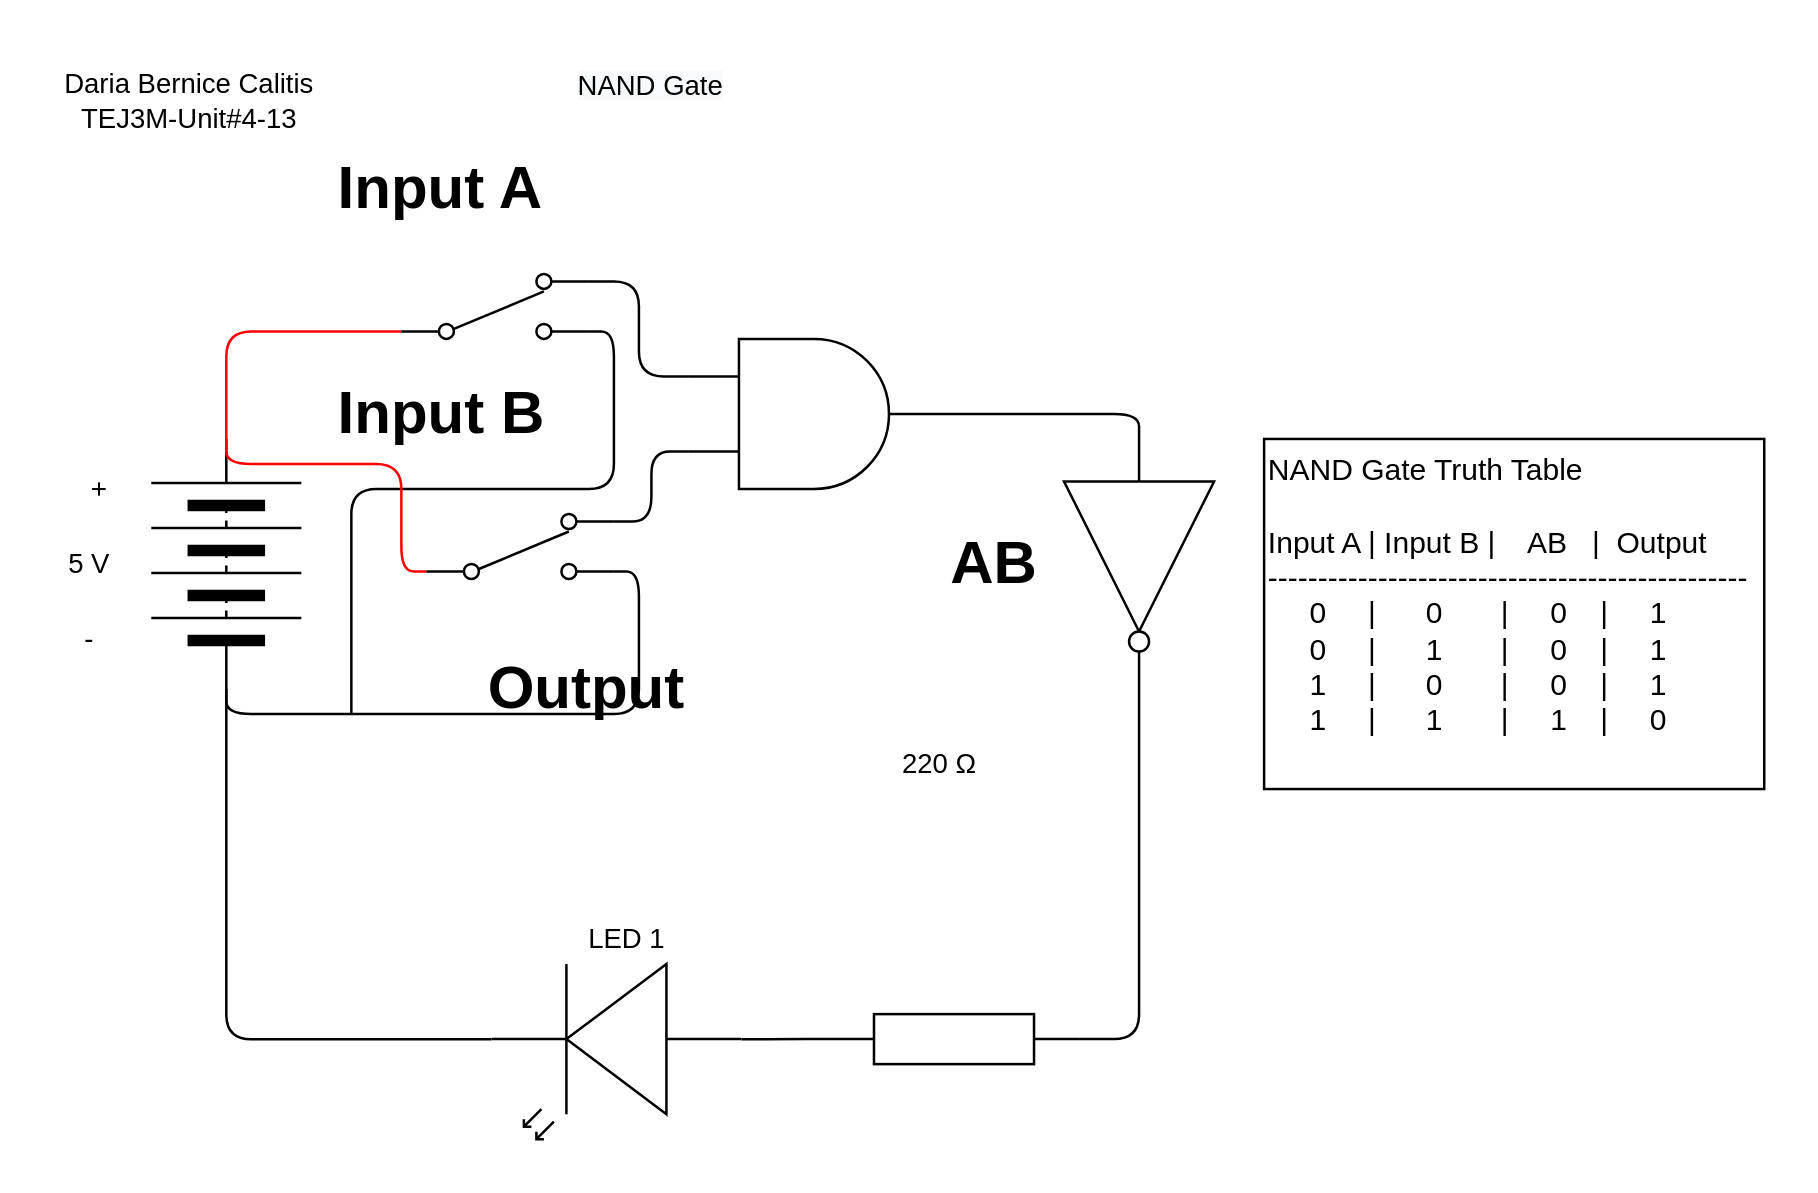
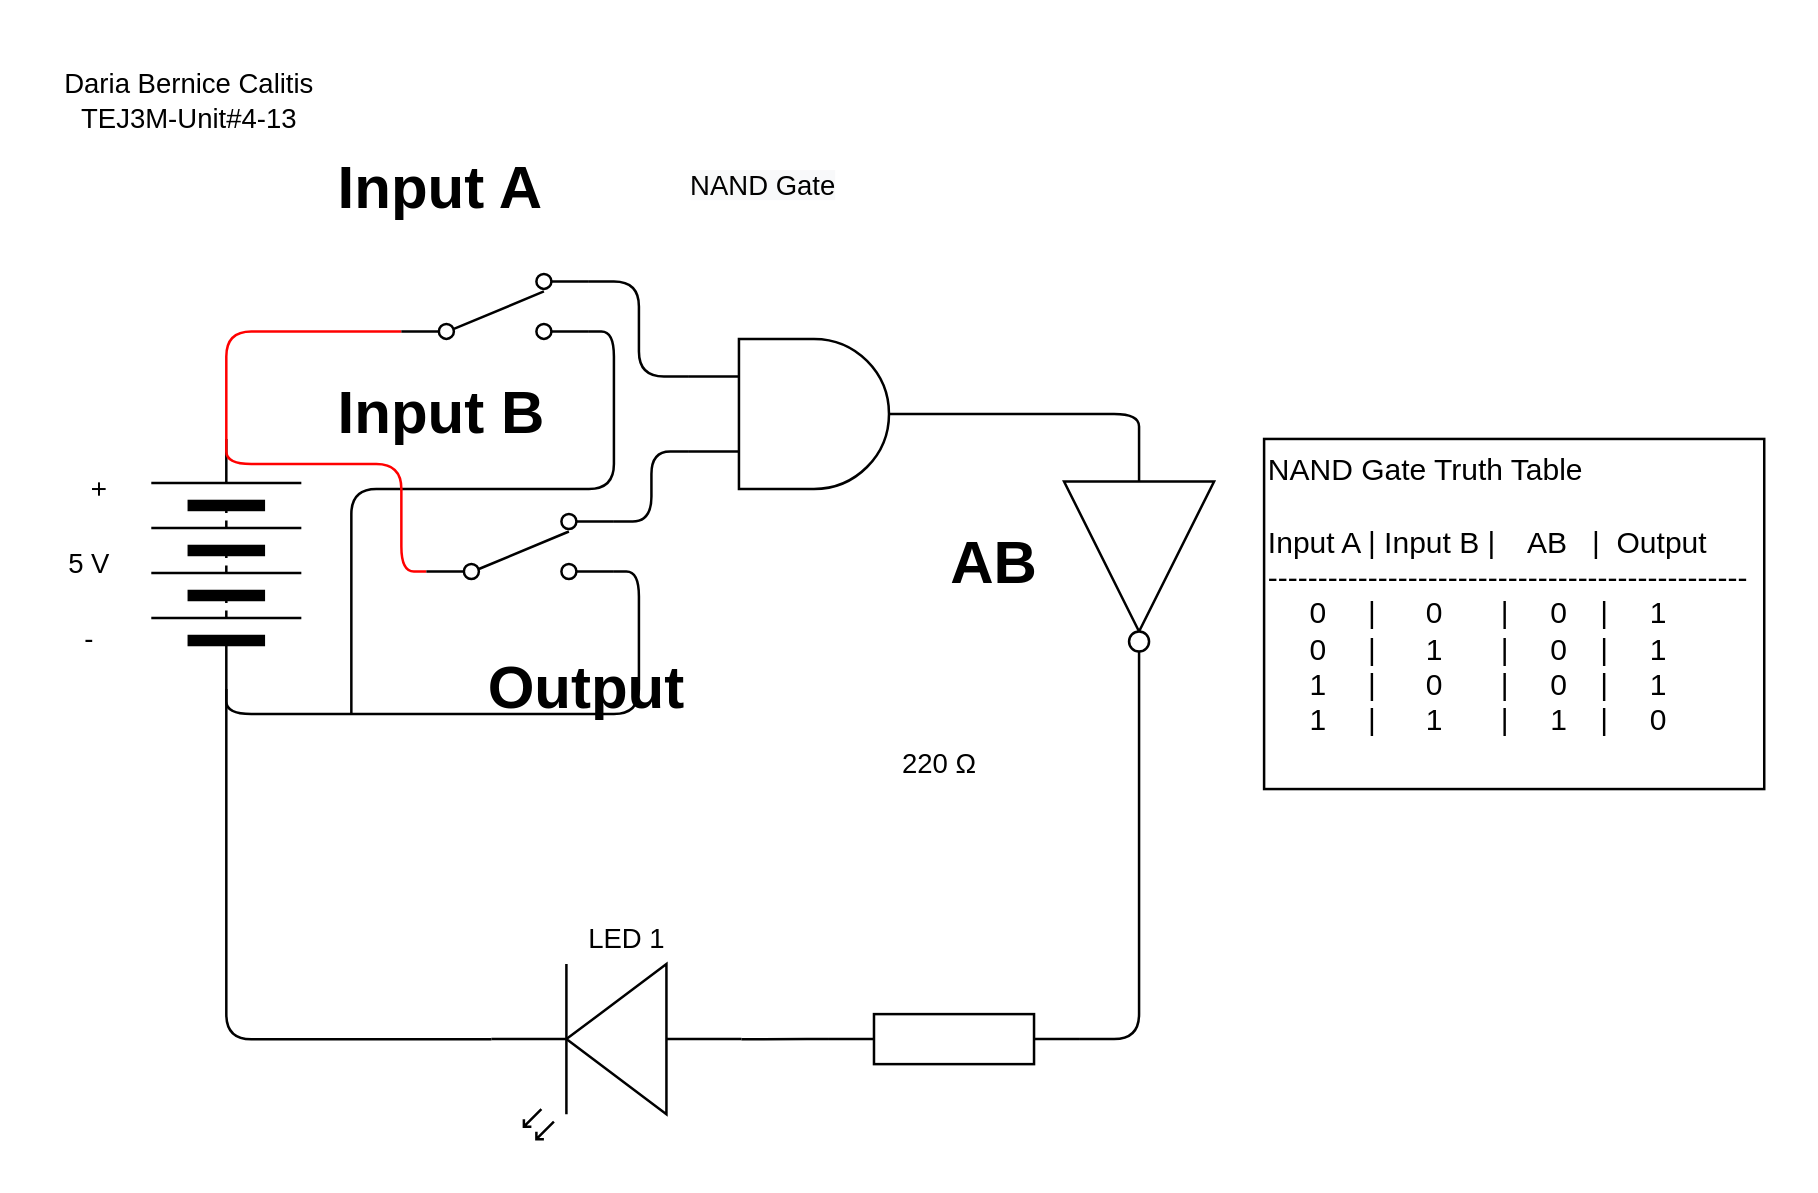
node "NAND Gate": moved (651, 89) -> (764, 189)
